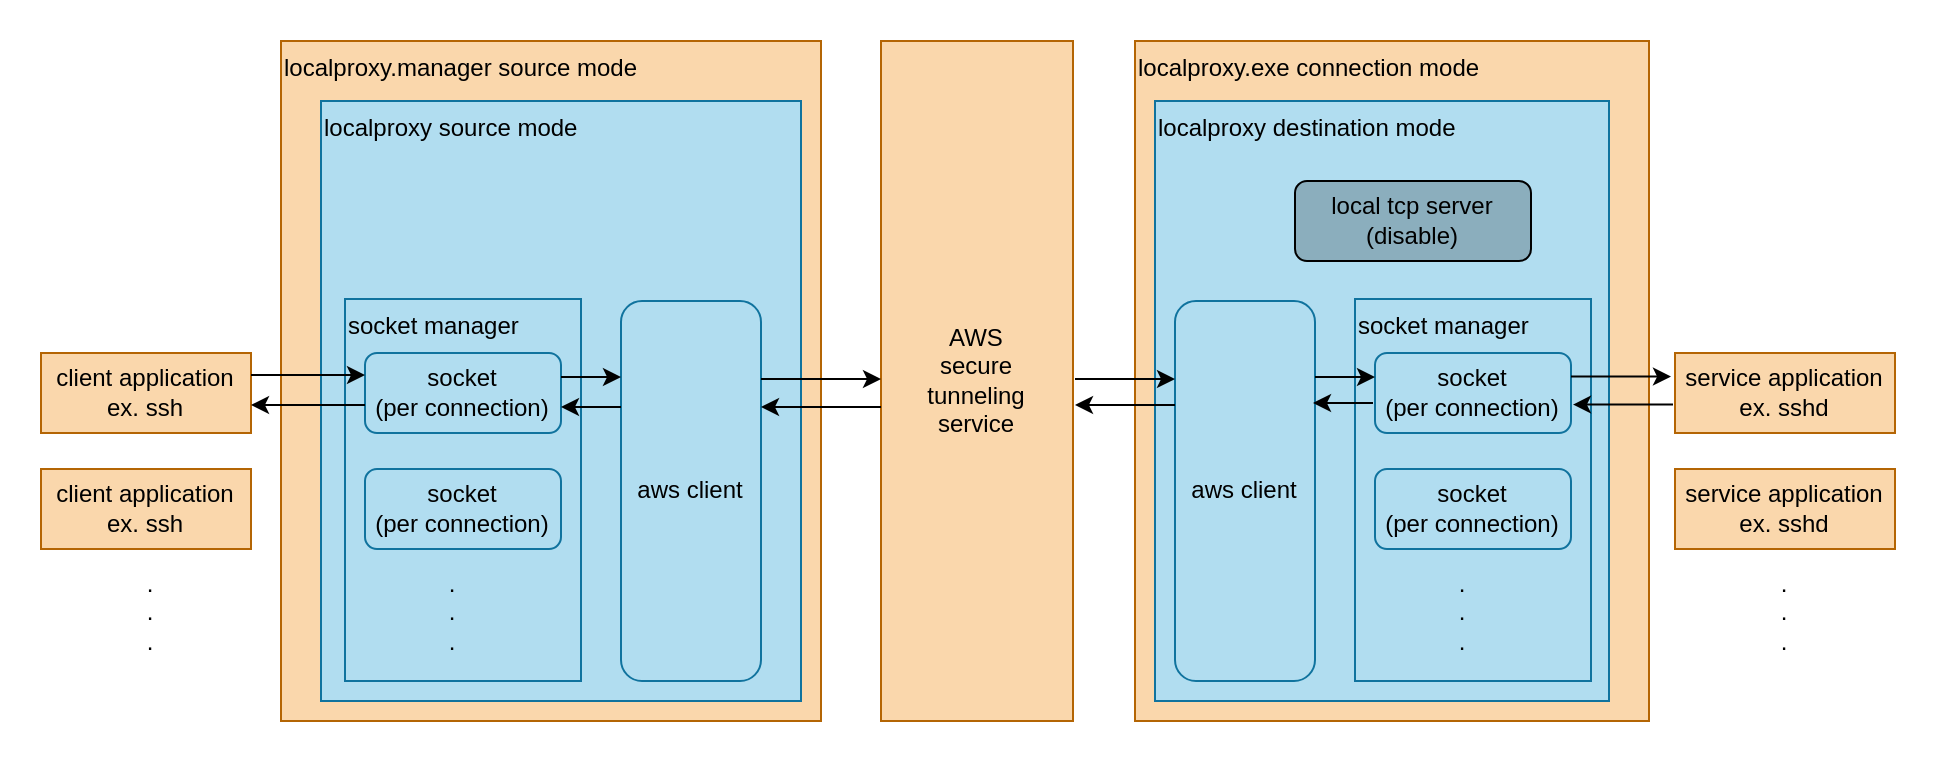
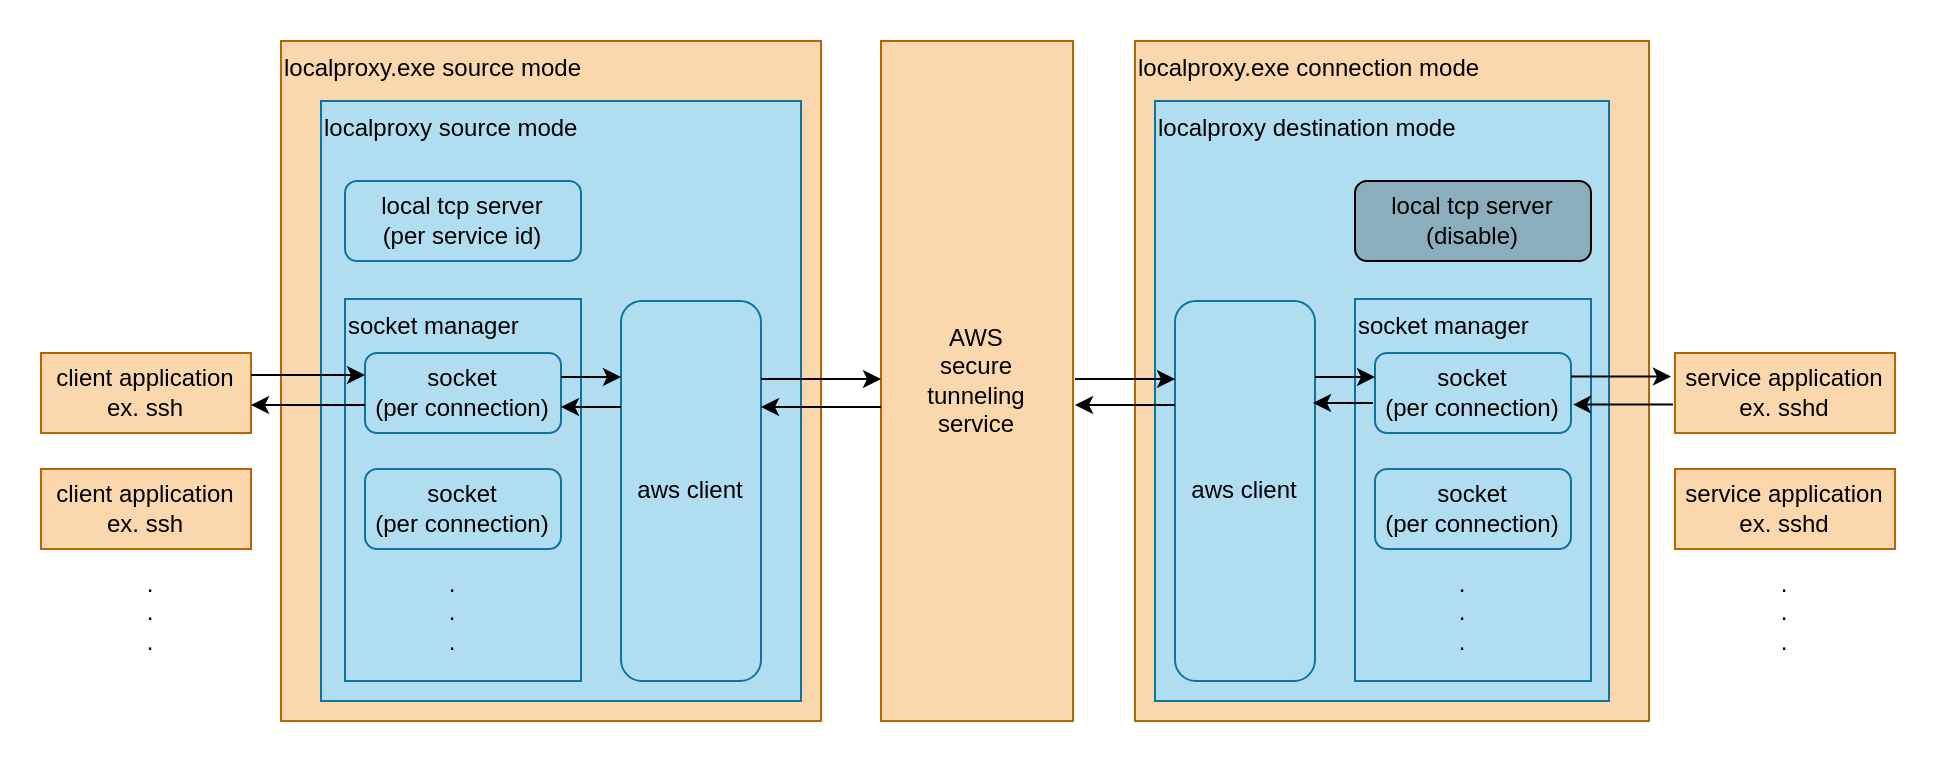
node "localproxy.manager source mode": label "localproxy.manager source mode" -> "localproxy.exe source mode"
node "local tcp server (per service id)": added
node "local tcp server (disable)": moved (1413, 221) -> (1473, 221)
